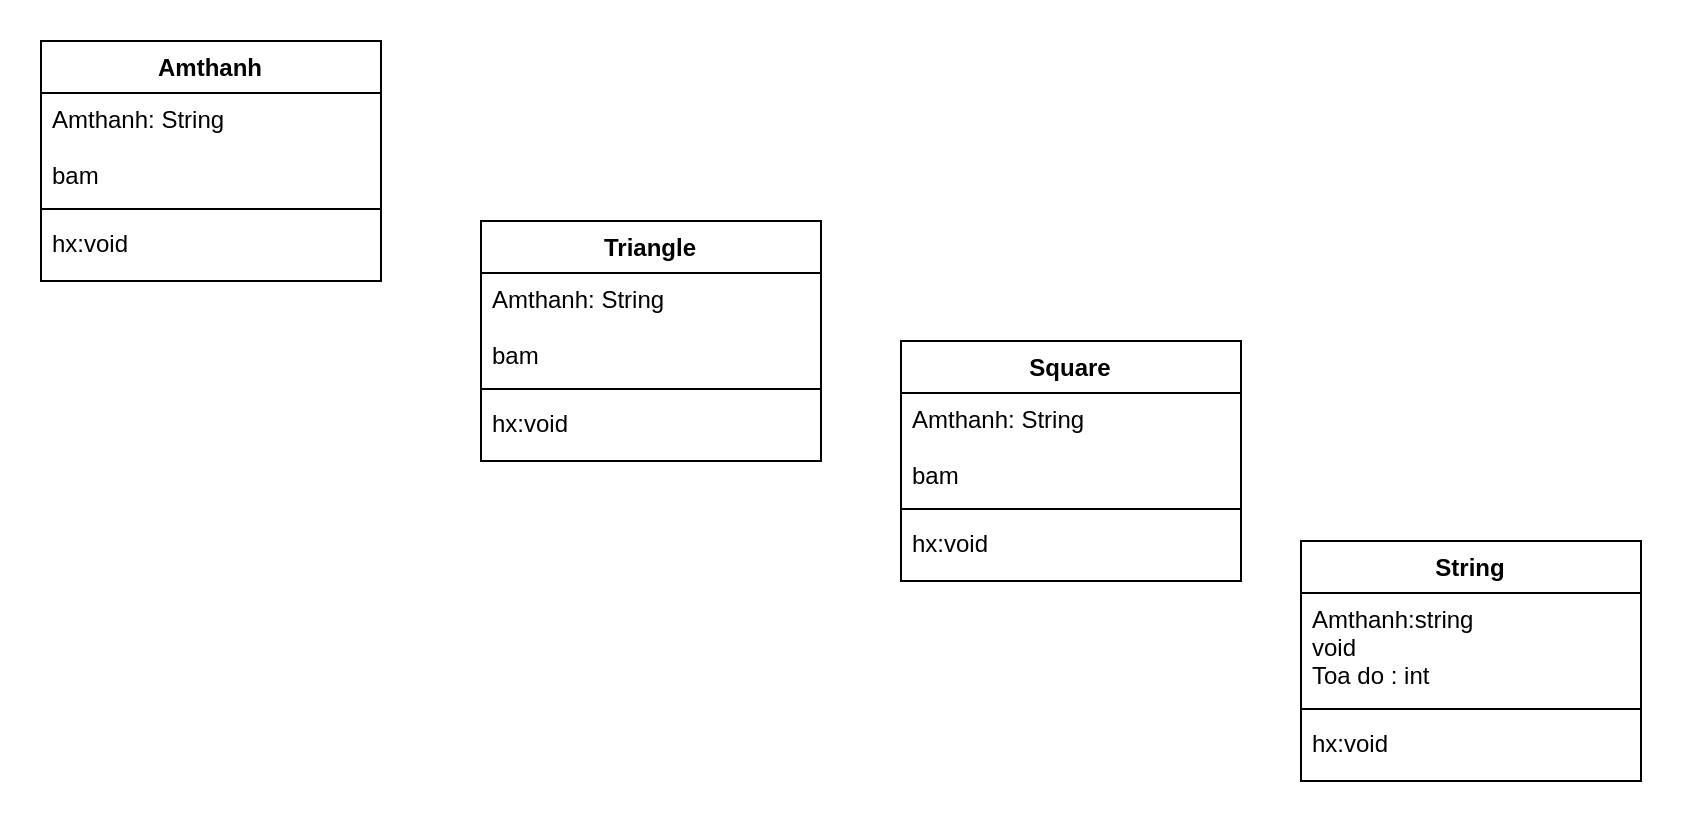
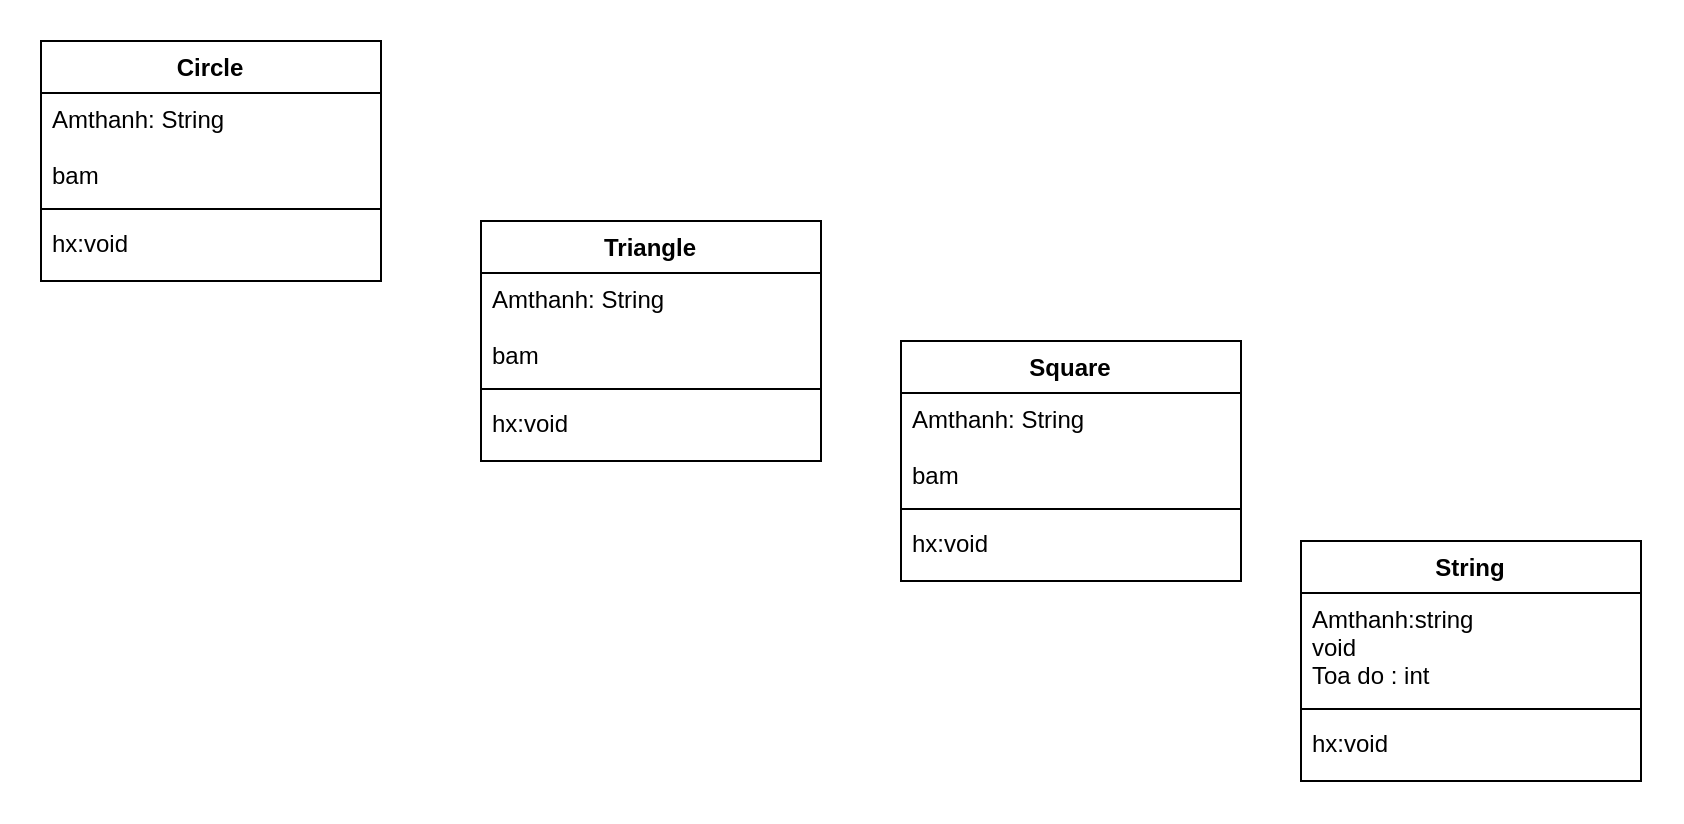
node "Amthanh": label "Amthanh" -> "Circle"
